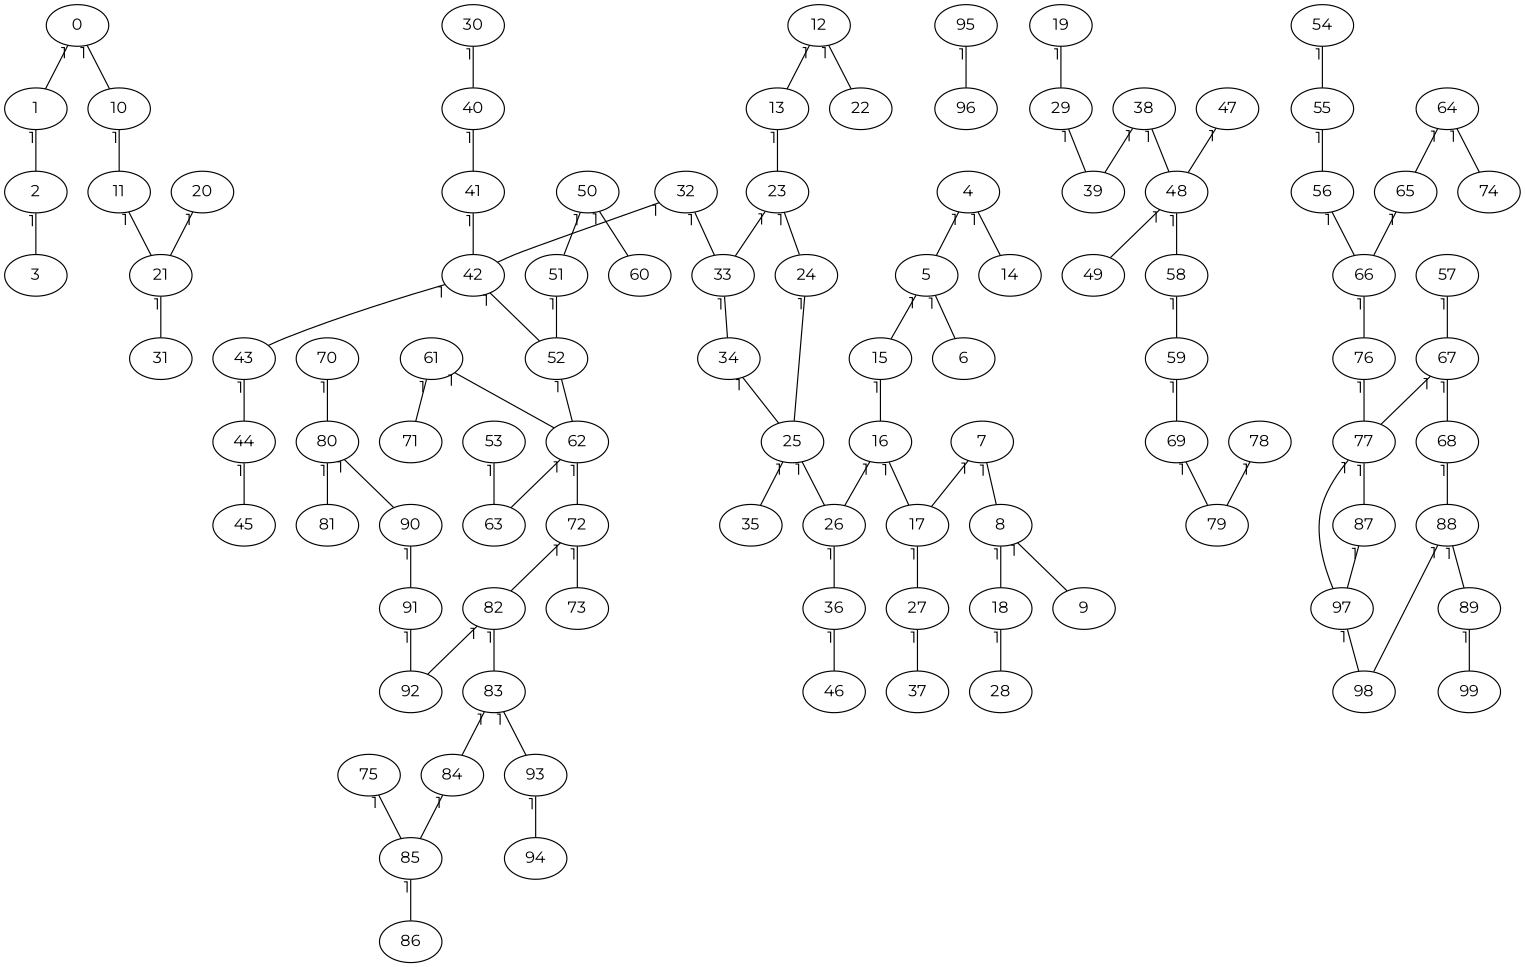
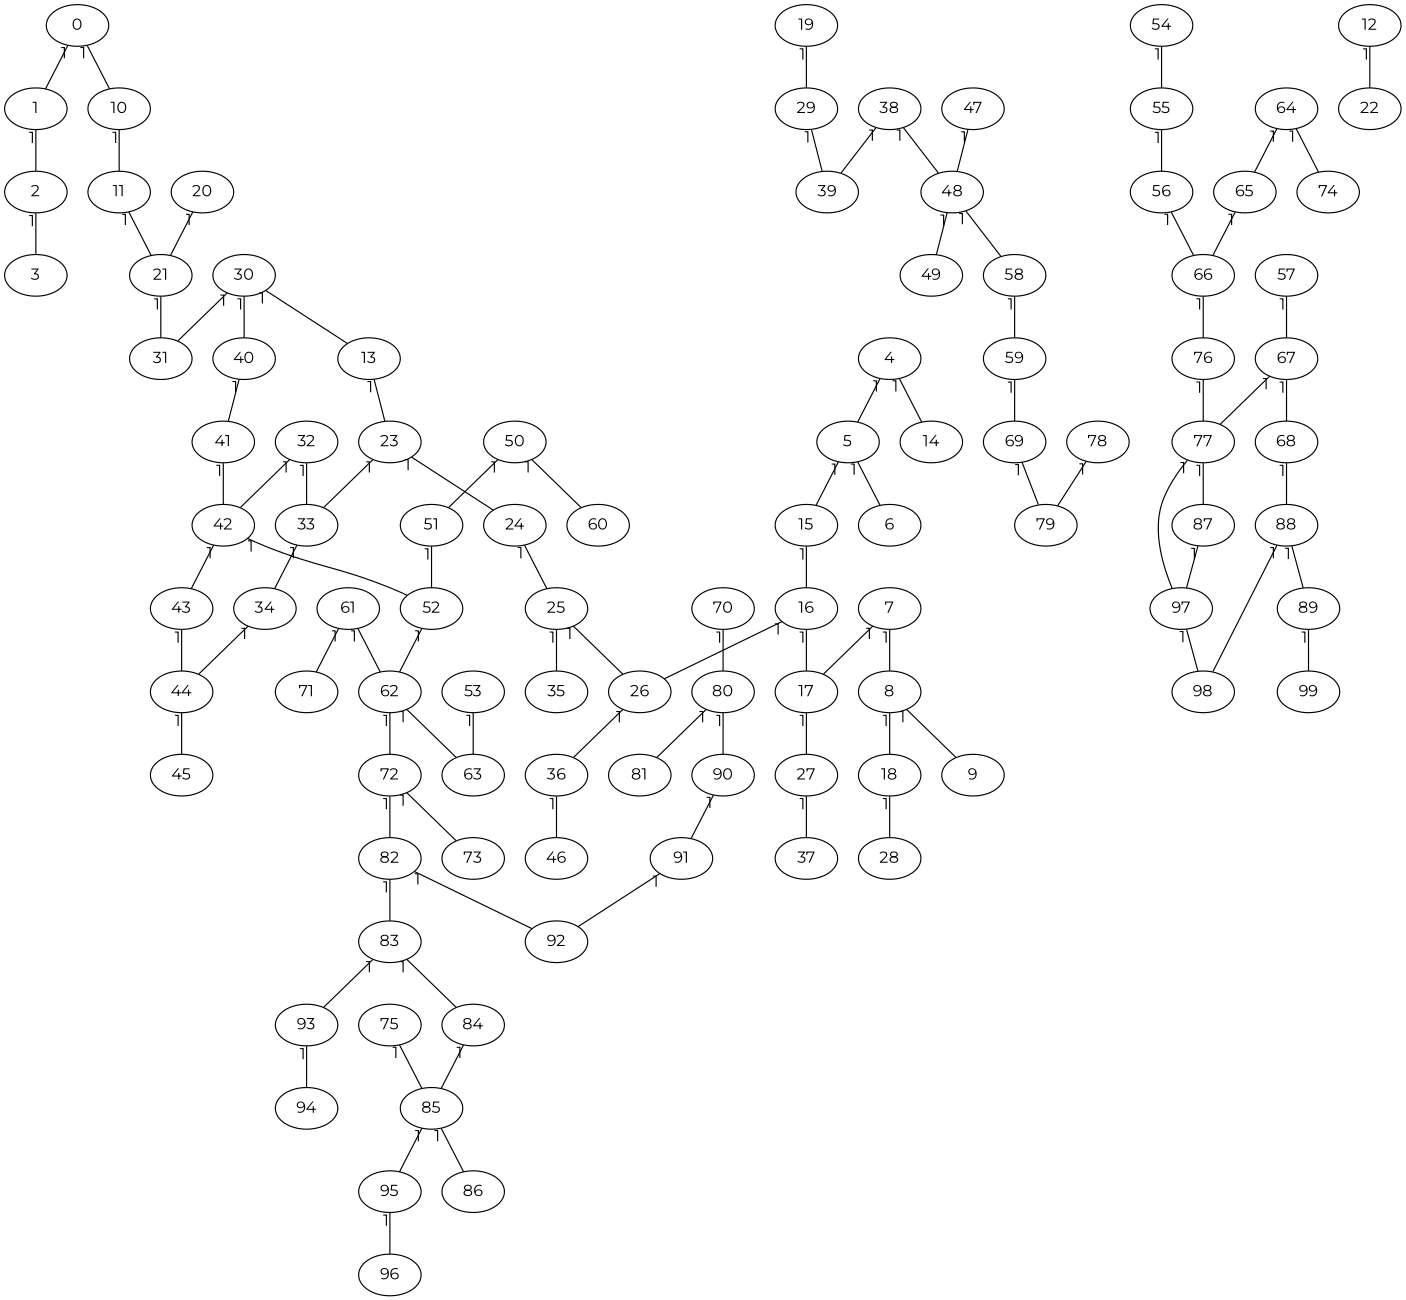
edge "12" -- "13": now "30" -- "13"
edge "30" -- "31": added
edge "34" -- "25": now "34" -- "44"
edge "85" -- "95": added
